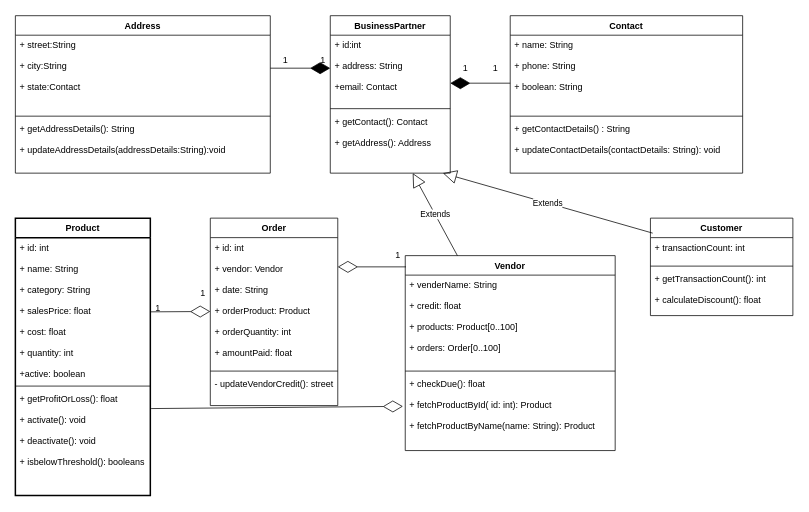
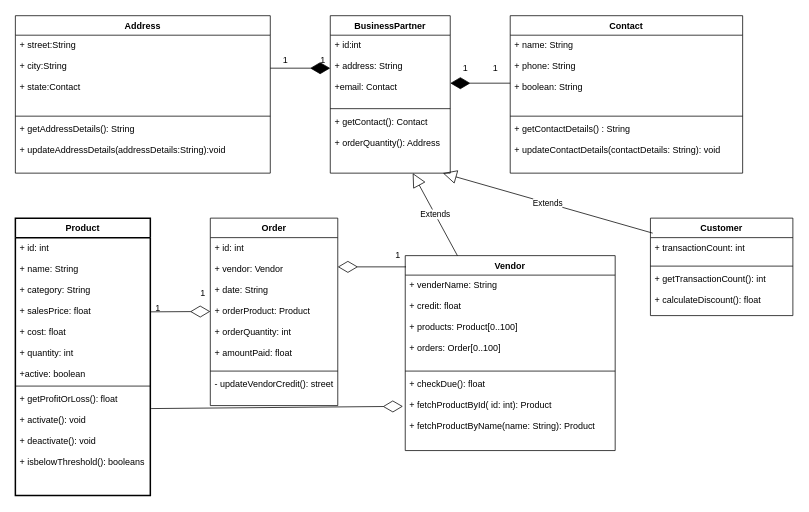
node "+ getContact(): Contact + getAddress(): Address": label "+ getContact(): Contact + getAddress(): Address" -> "+ getContact(): Contact + orderQuantity(): Address"
